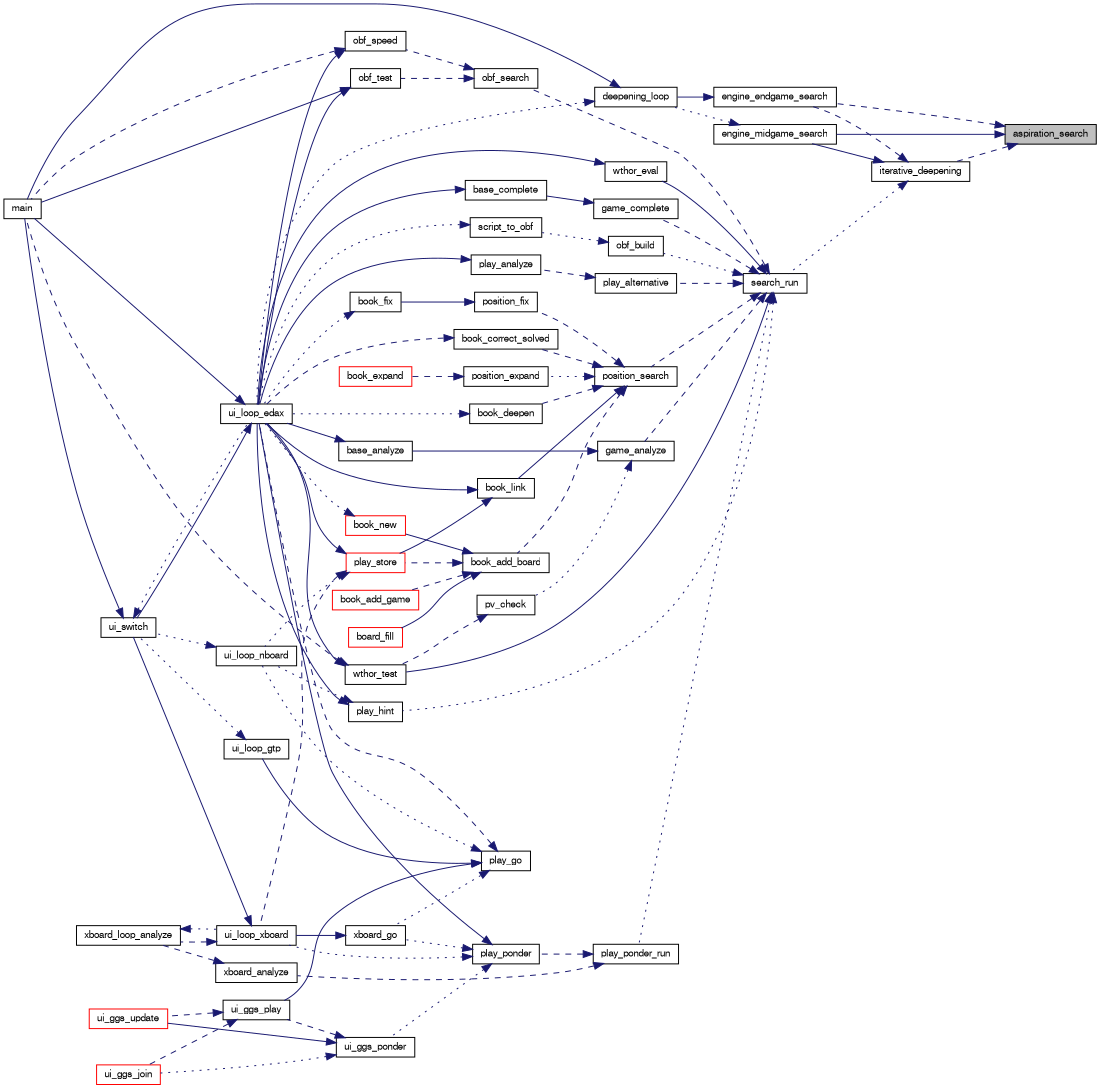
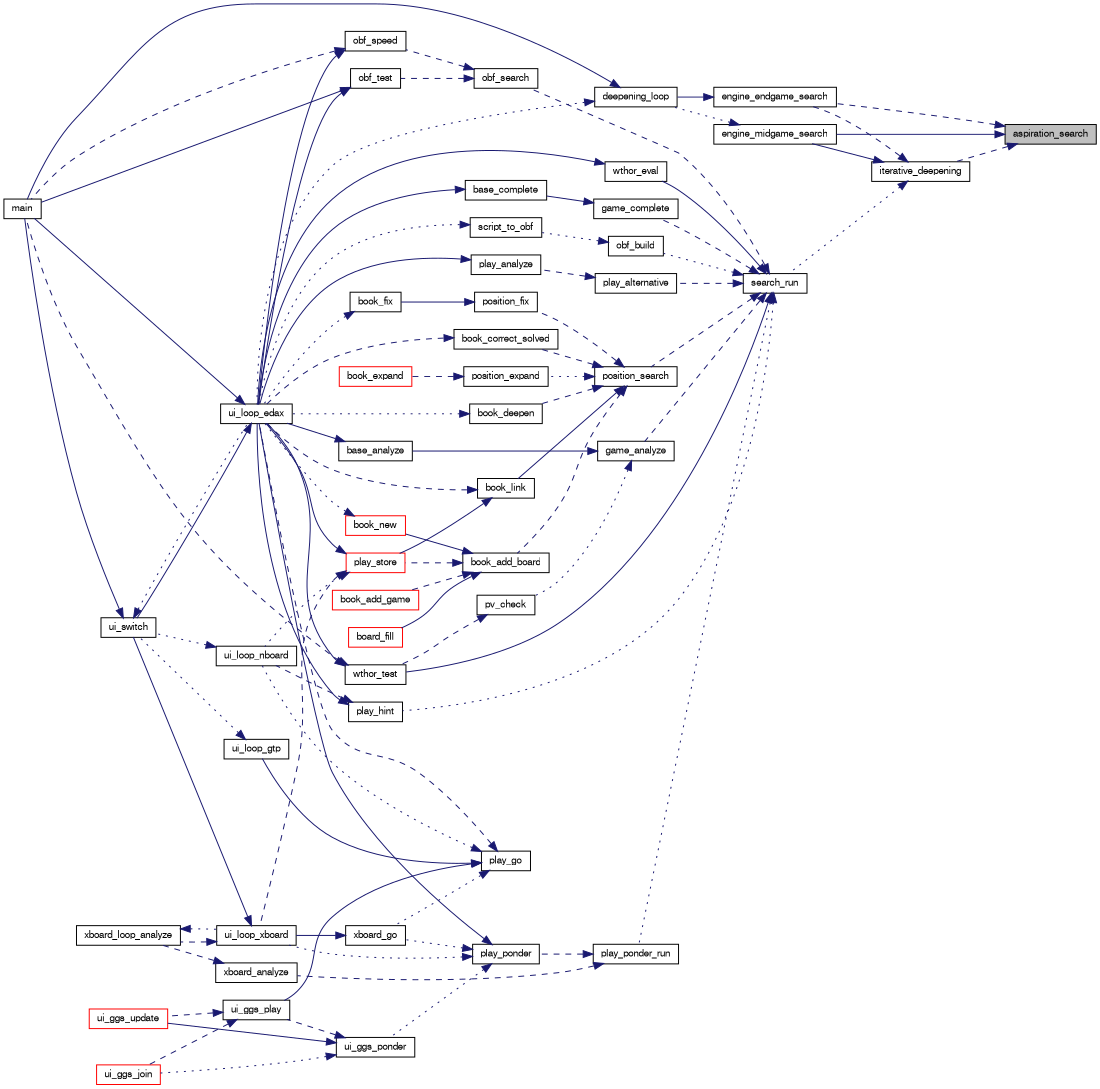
edge "ui_loop_edax" -> "book_link": style solid -> dashed
edge "ui_loop_nboard" -> "play_hint": style dotted -> dashed
